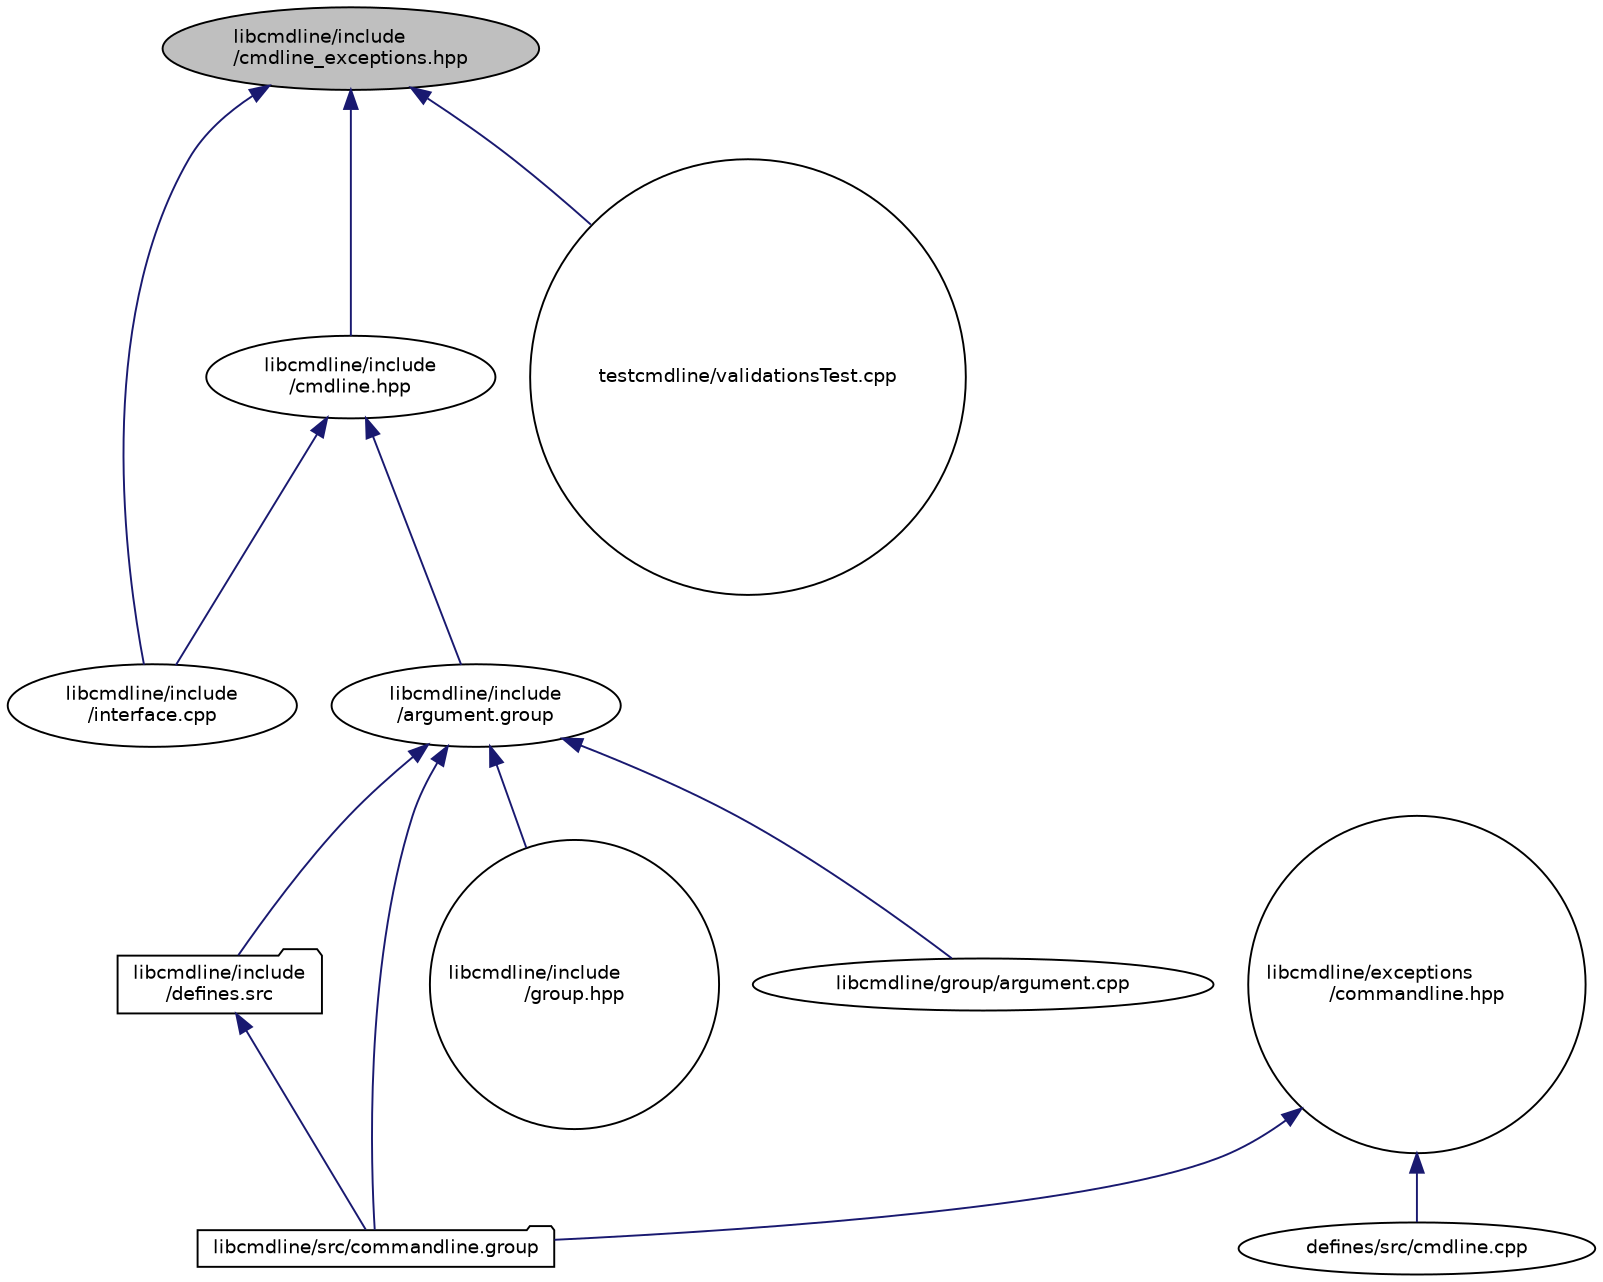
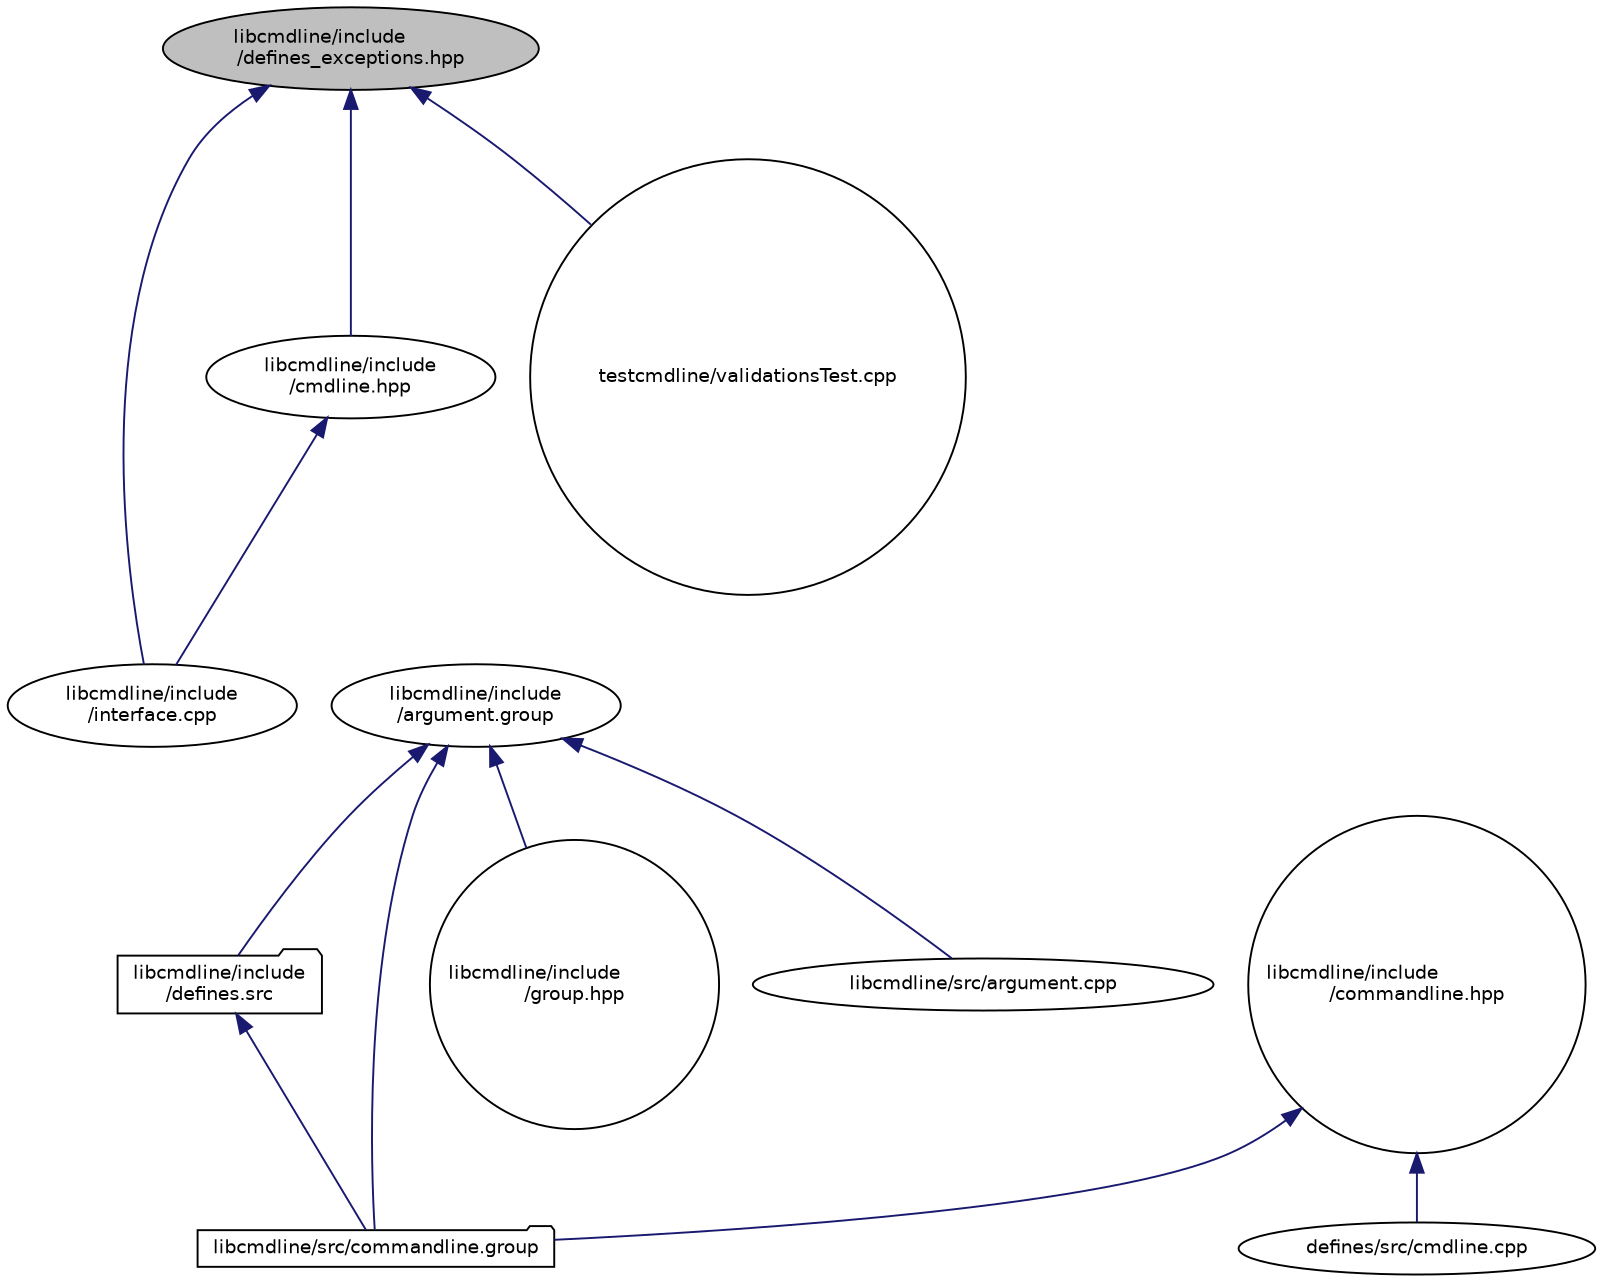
node "libcmdline/include /cmdline_exceptions.hpp": label "libcmdline/include /cmdline_exceptions.hpp" -> "libcmdline/include /defines_exceptions.hpp"
edge "libcmdline/include /argument.group" -> "libcmdline/include /cmdline.hpp": removed
node "libcmdline/group/argument.cpp": label "libcmdline/group/argument.cpp" -> "libcmdline/src/argument.cpp"
node "libcmdline/exceptions /commandline.hpp": label "libcmdline/exceptions /commandline.hpp" -> "libcmdline/include /commandline.hpp"
